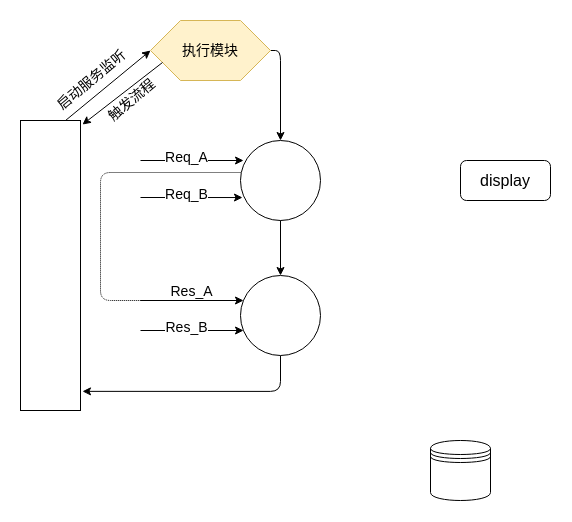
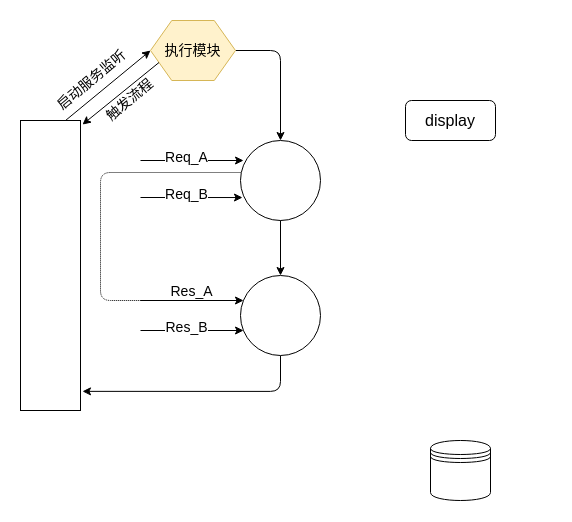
node "执行模块": size 120x60 -> 85x60
node "display": moved (506, 181) -> (451, 121)
